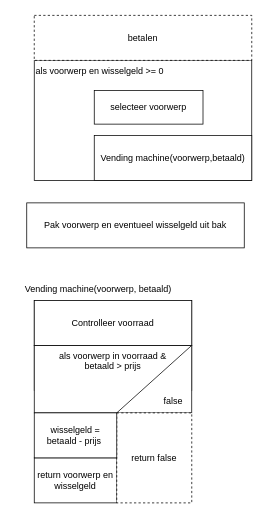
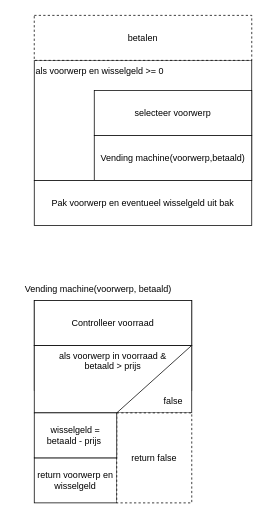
node "selecteer voorwerp": size 109x34 -> 158x45
node "Pak voorwerp en eventueel wisselgeld uit bak": moved (135, 225) -> (143, 203)
